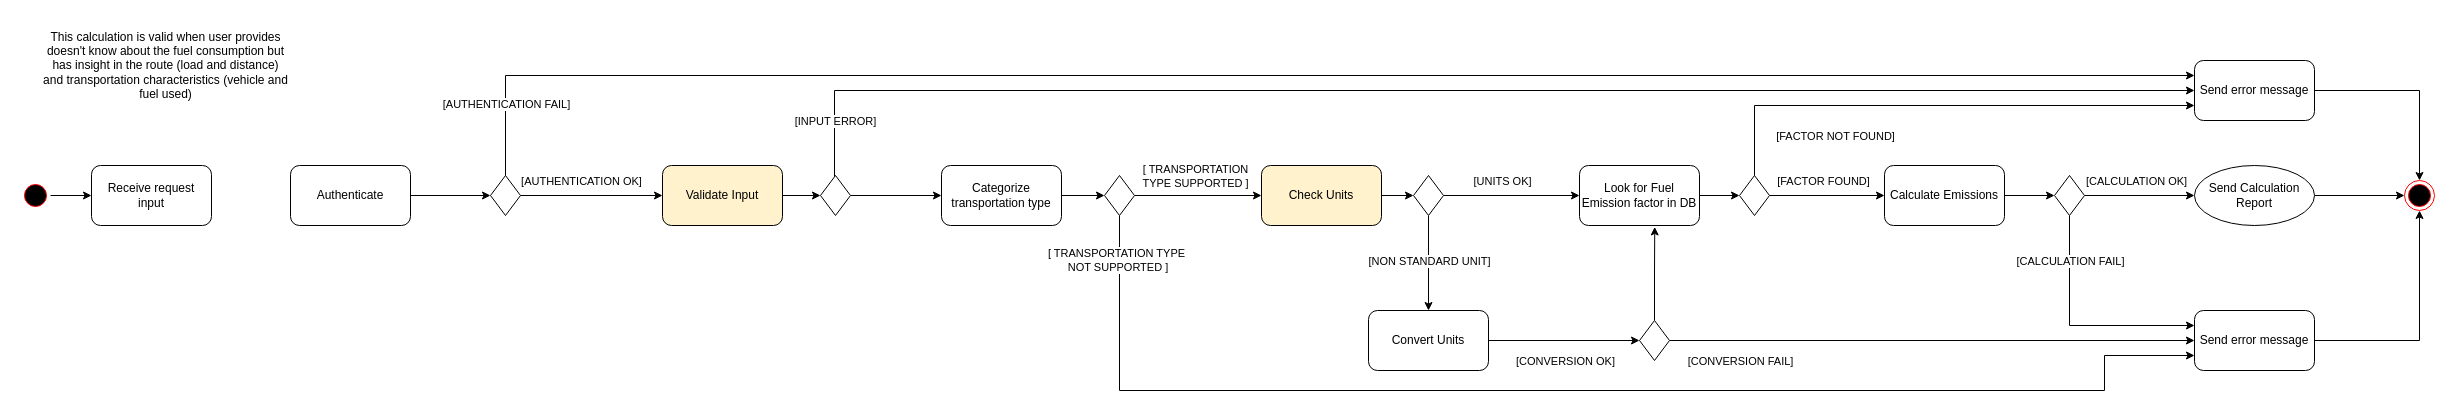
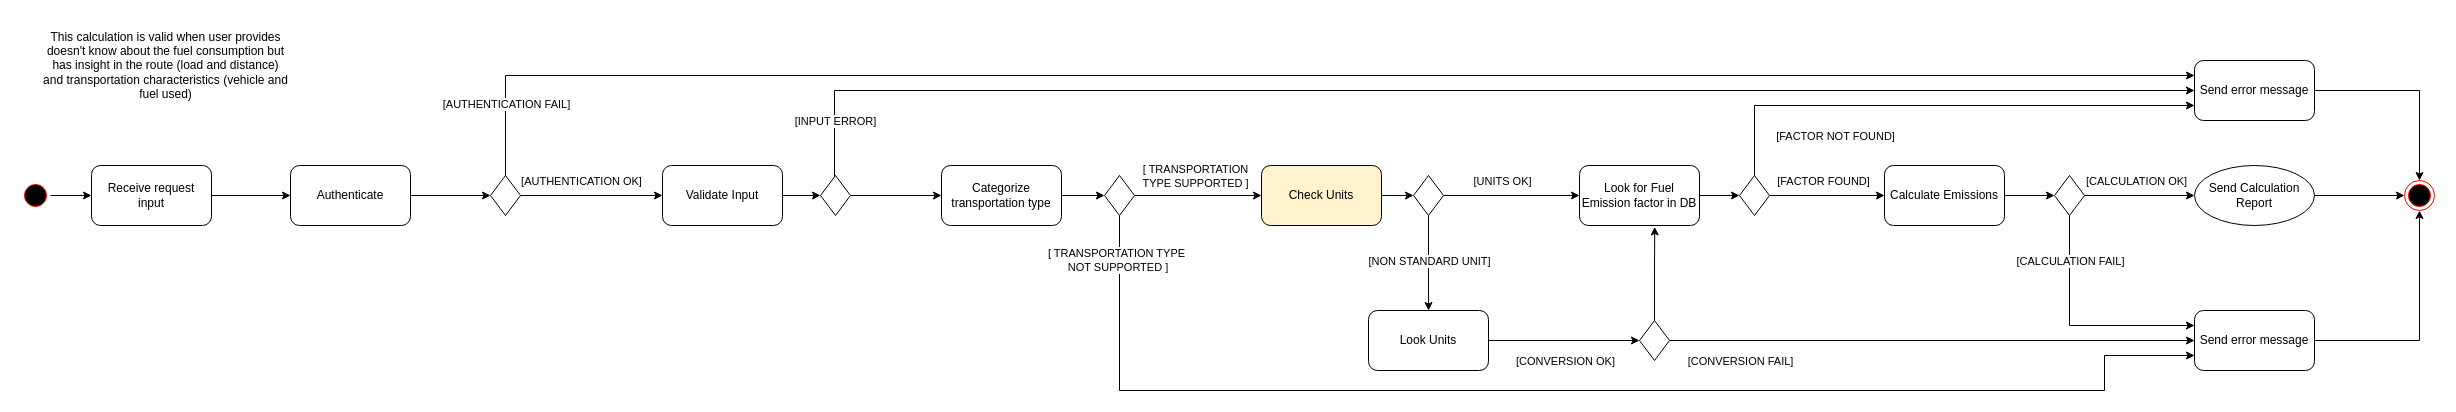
edge "Receive request input" -> "Authenticate": added
node "Validate Input": fillcolor #fff2cc -> #ffffff
node "Convert Units": label "Convert Units" -> "Look Units"
